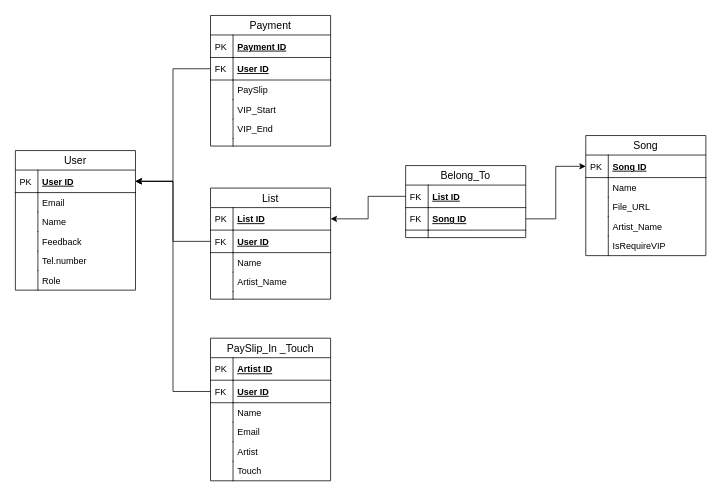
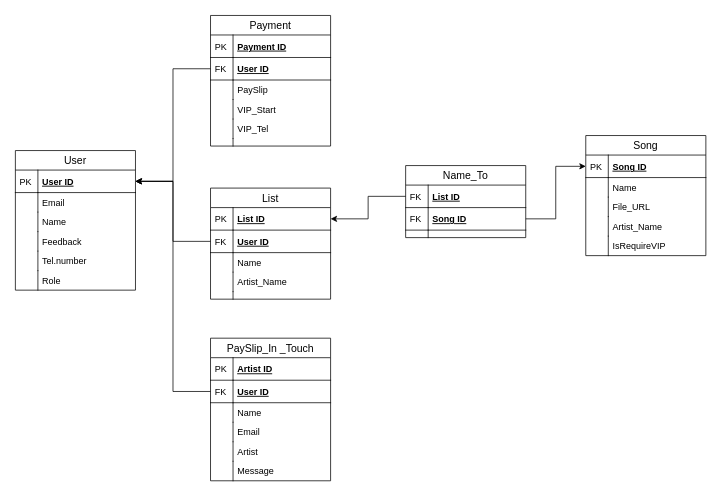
node "VIP_End": label "VIP_End" -> "VIP_Tel"
node "Belong_To": label "Belong_To" -> "Name_To"
node "Touch": label "Touch" -> "Message"
